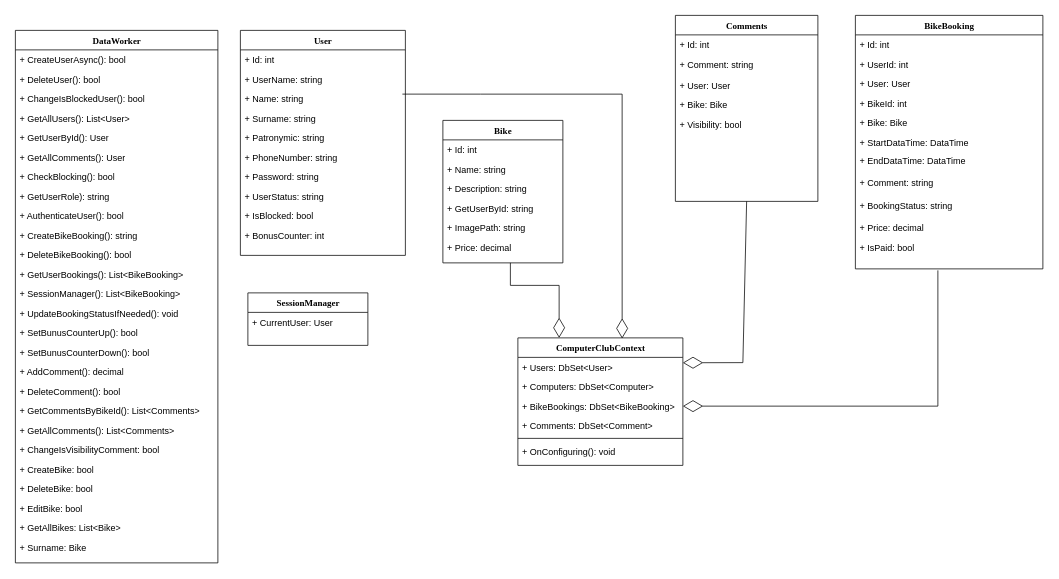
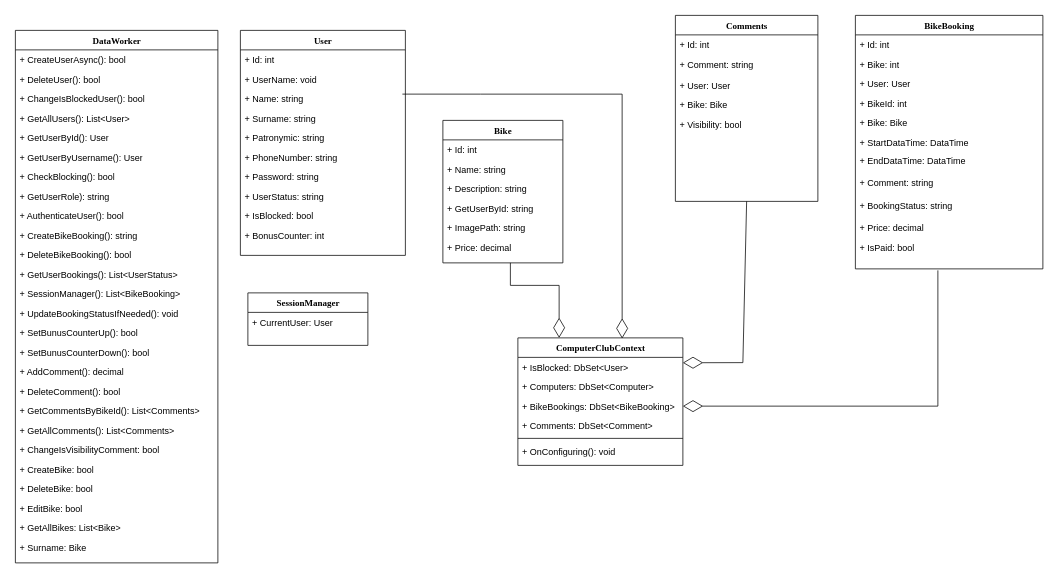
node "+ UserId: int": label "+ UserId: int" -> "+ Bike: int"
node "+ UserName: string": label "+ UserName: string" -> "+ UserName: void"
node "+ GetAllComments(): User": label "+ GetAllComments(): User" -> "+ GetUserByUsername(): User"
node "+ GetUserBookings(): List<BikeBooking>": label "+ GetUserBookings(): List<BikeBooking>" -> "+ GetUserBookings(): List<UserStatus>"
node "+ Users: DbSet<User>": label "+ Users: DbSet<User>" -> "+ IsBlocked: DbSet<User>"
